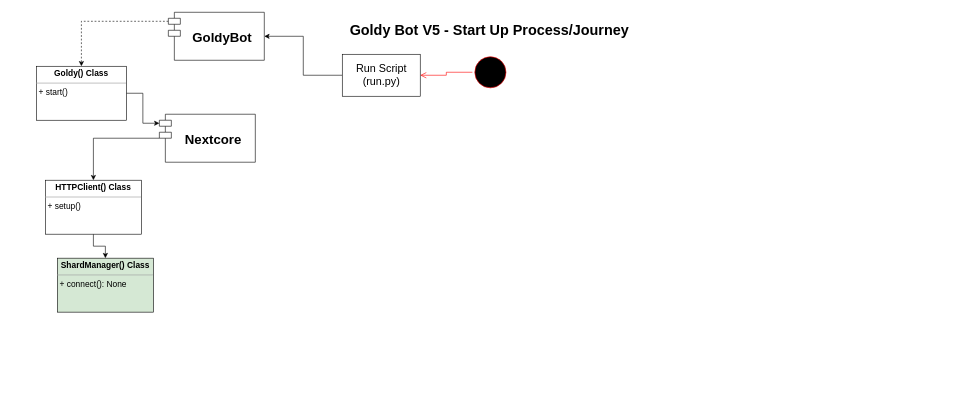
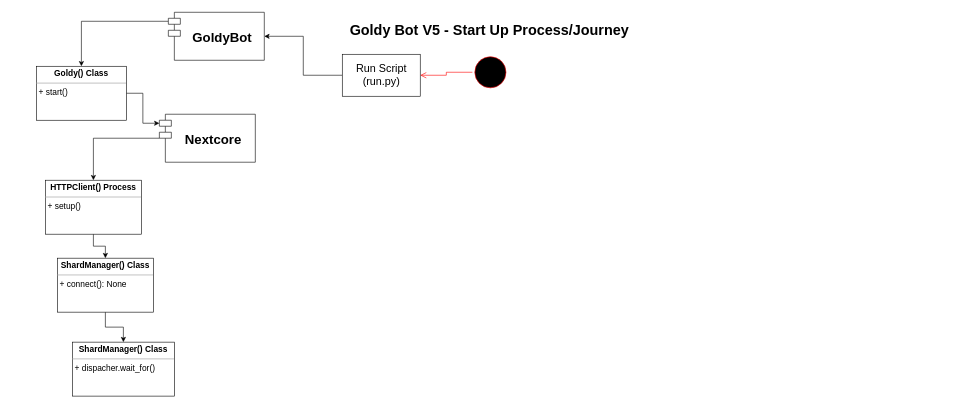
edge "GoldyBot" -> "Goldy() Class + start()": style dashed -> solid
node "HTTPClient() Class + setup()": label "HTTPClient() Class + setup()" -> "HTTPClient() Process + setup()"
node "ShardManager() Class + connect(): None": fillcolor #d5e8d4 -> #ffffff
edge "ShardManager() Class + connect(): None" -> "ShardManager() Class + dispacher.wait_for()": added
node "ShardManager() Class + dispacher.wait_for()": added
